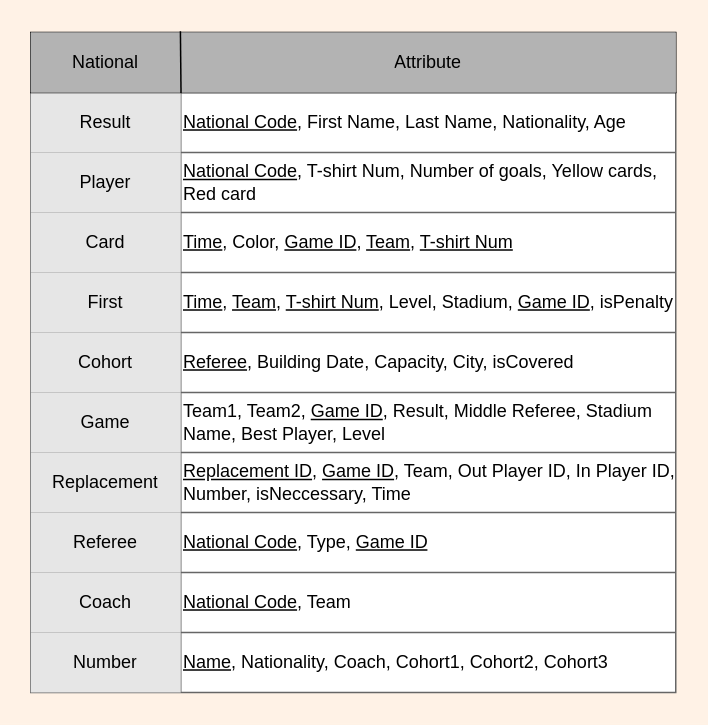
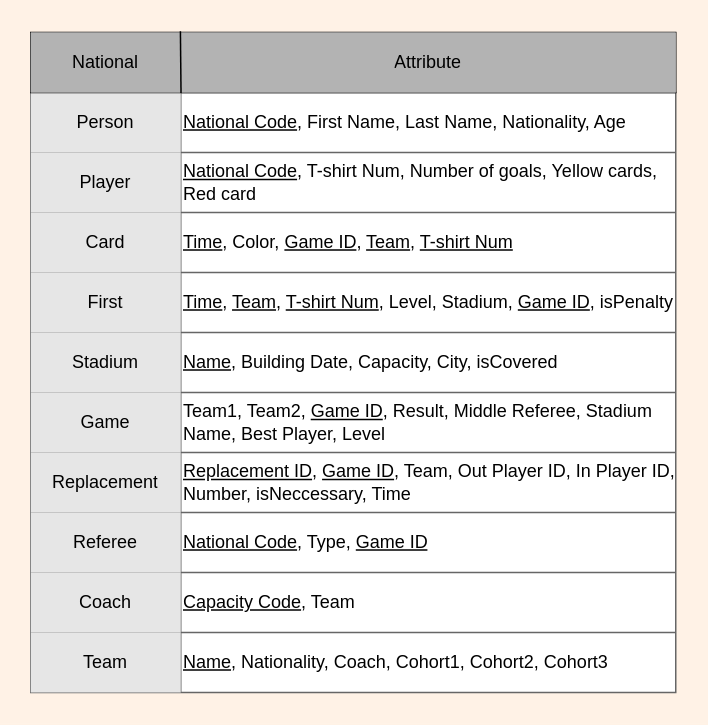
node "Result": label "Result" -> "Person"
node "Cohort": label "Cohort" -> "Stadium"
node "Referee, Building Date, Capacity, City, isCovered": label "Referee, Building Date, Capacity, City, isCovered" -> "Name, Building Date, Capacity, City, isCovered"
node "National Code, Team": label "National Code, Team" -> "Capacity Code, Team"
node "Number": label "Number" -> "Team"
